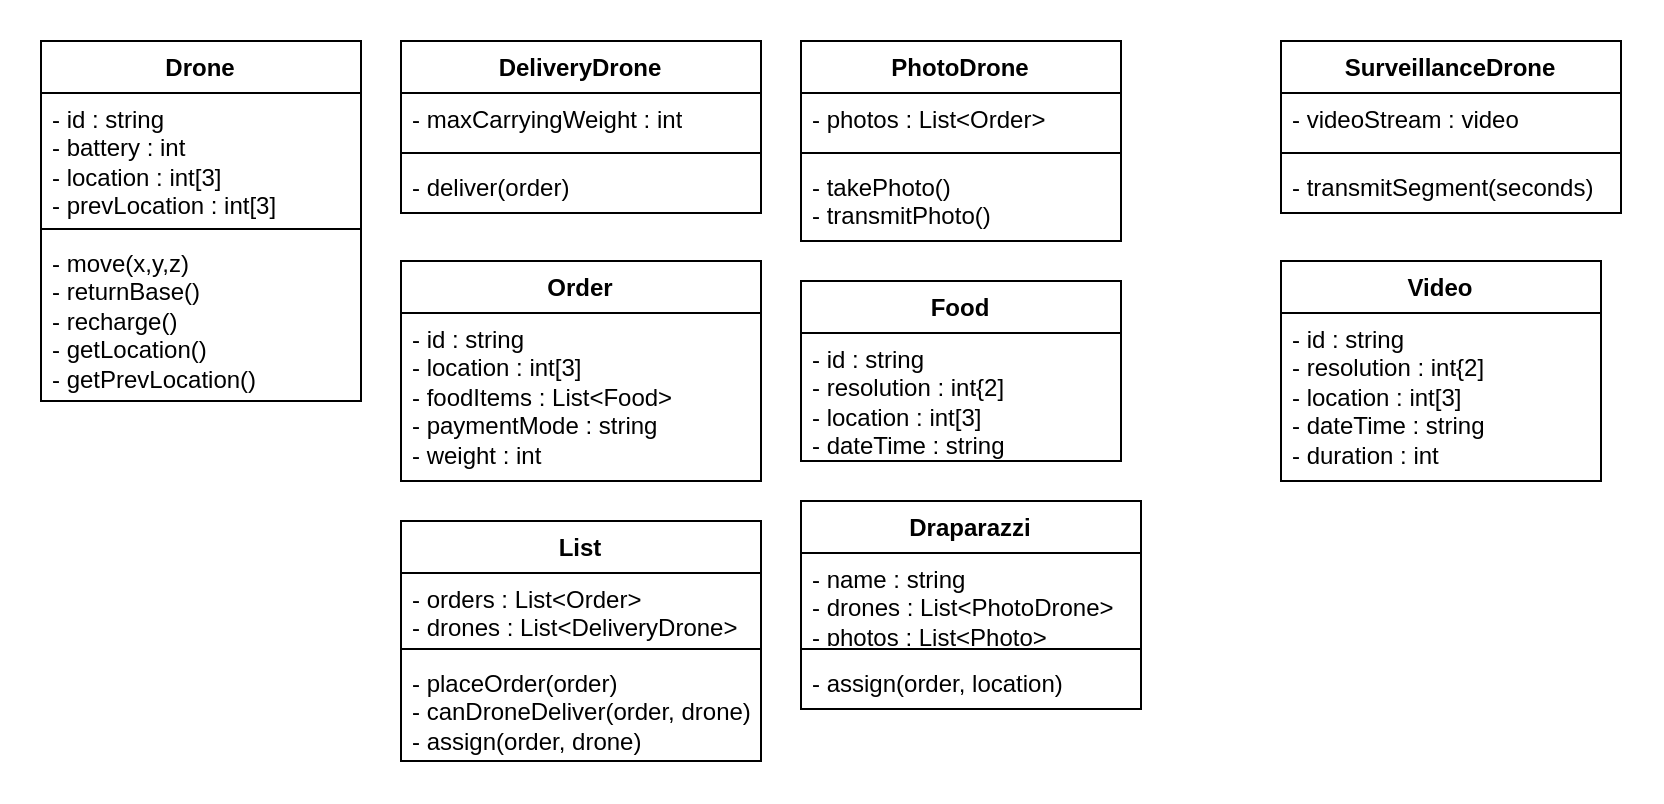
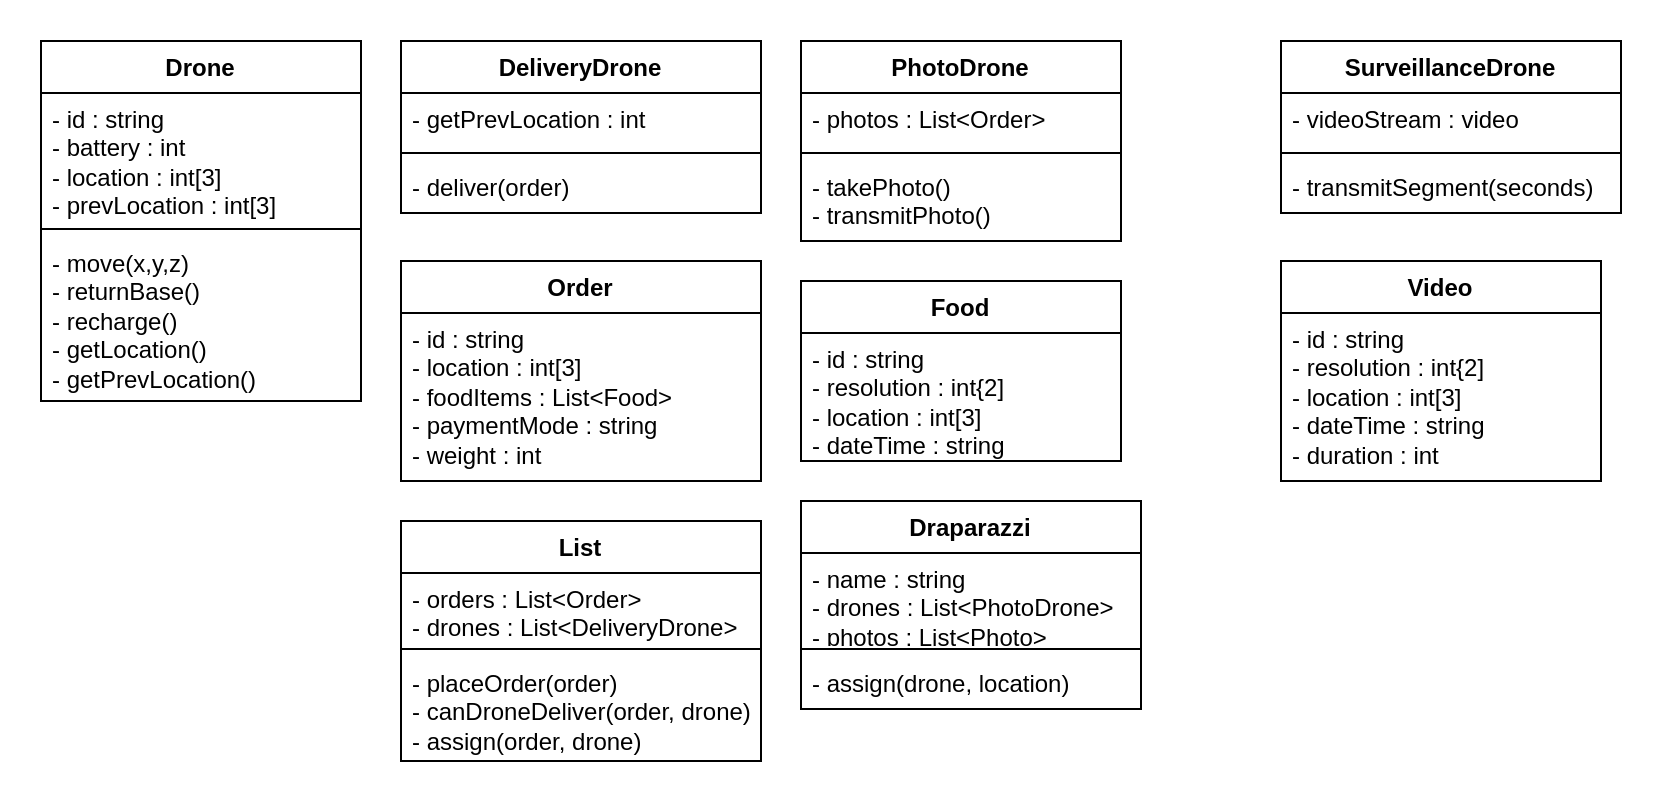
node "- maxCarryingWeight : int": label "- maxCarryingWeight : int" -> "- getPrevLocation : int"
node "- assign(order, location)": label "- assign(order, location)" -> "- assign(drone, location)"
